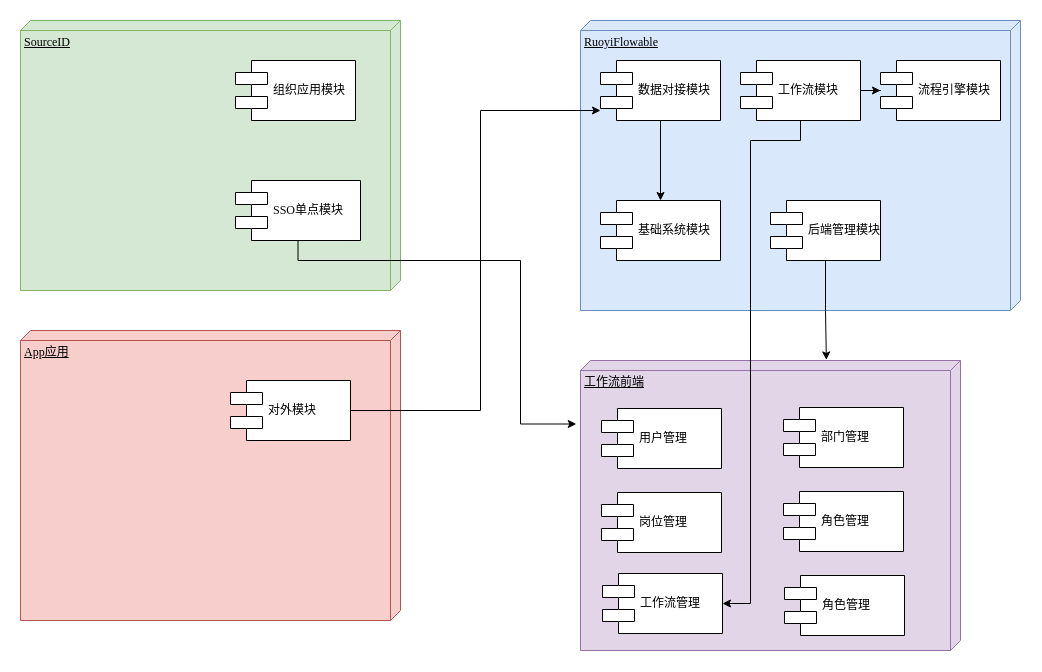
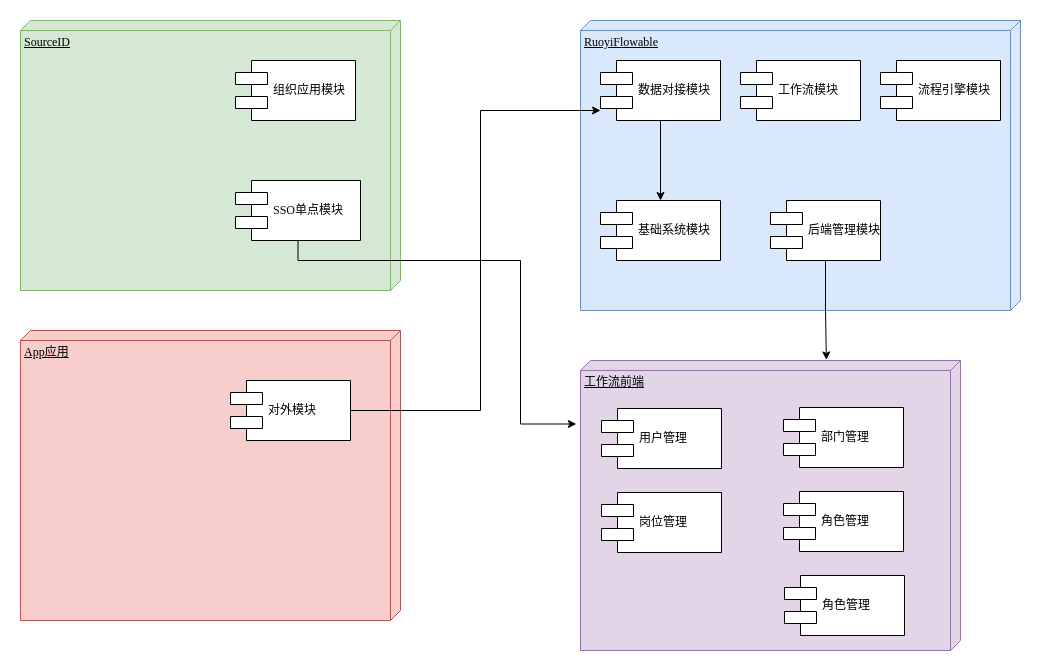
edge "工作流模块" -> "流程引擎模块": removed
edge "工作流模块" -> "工作流管理": removed
node "工作流管理": removed
